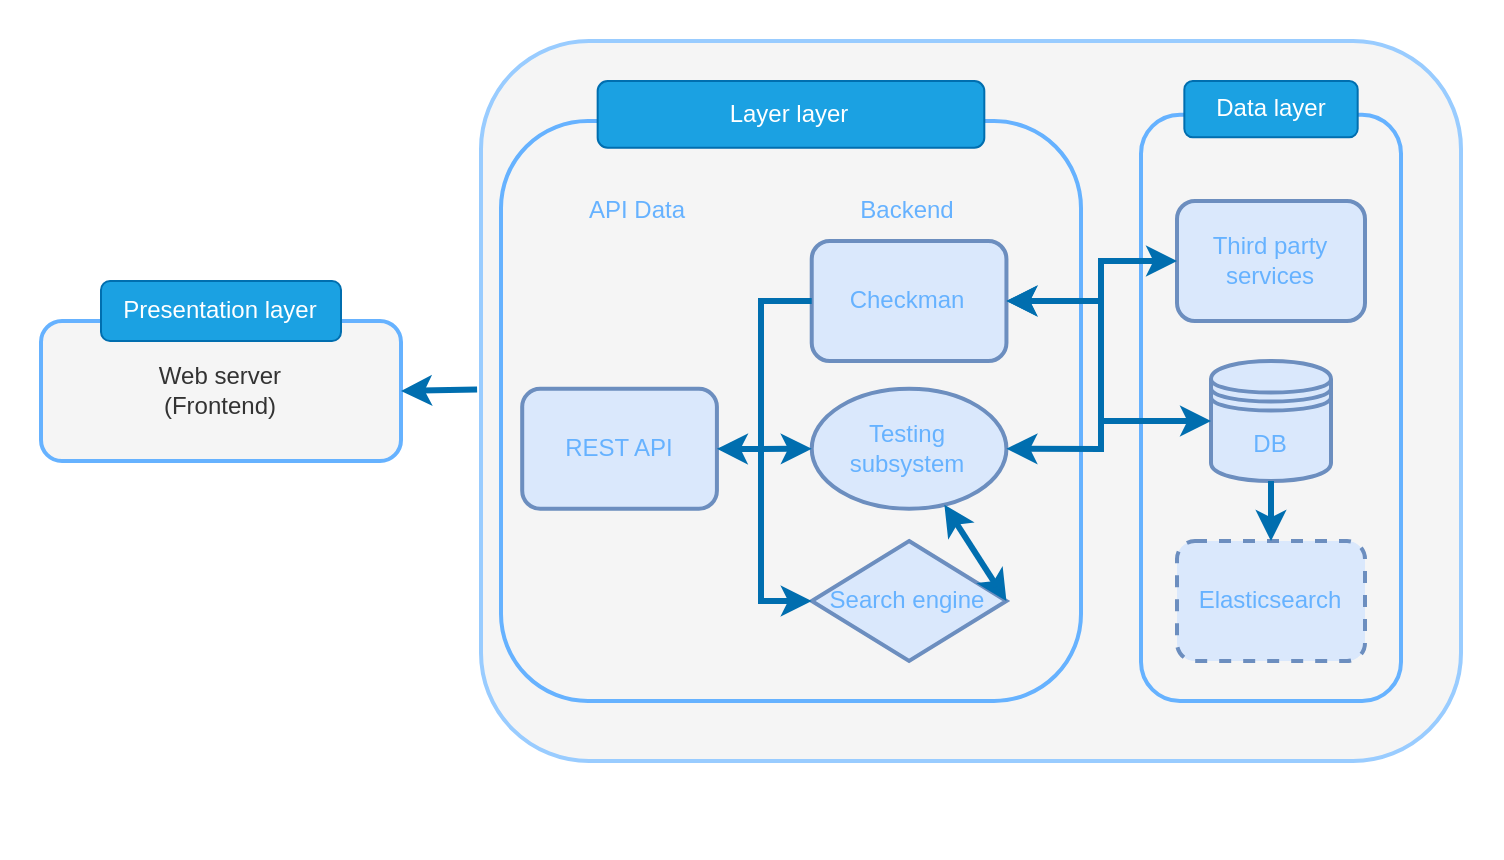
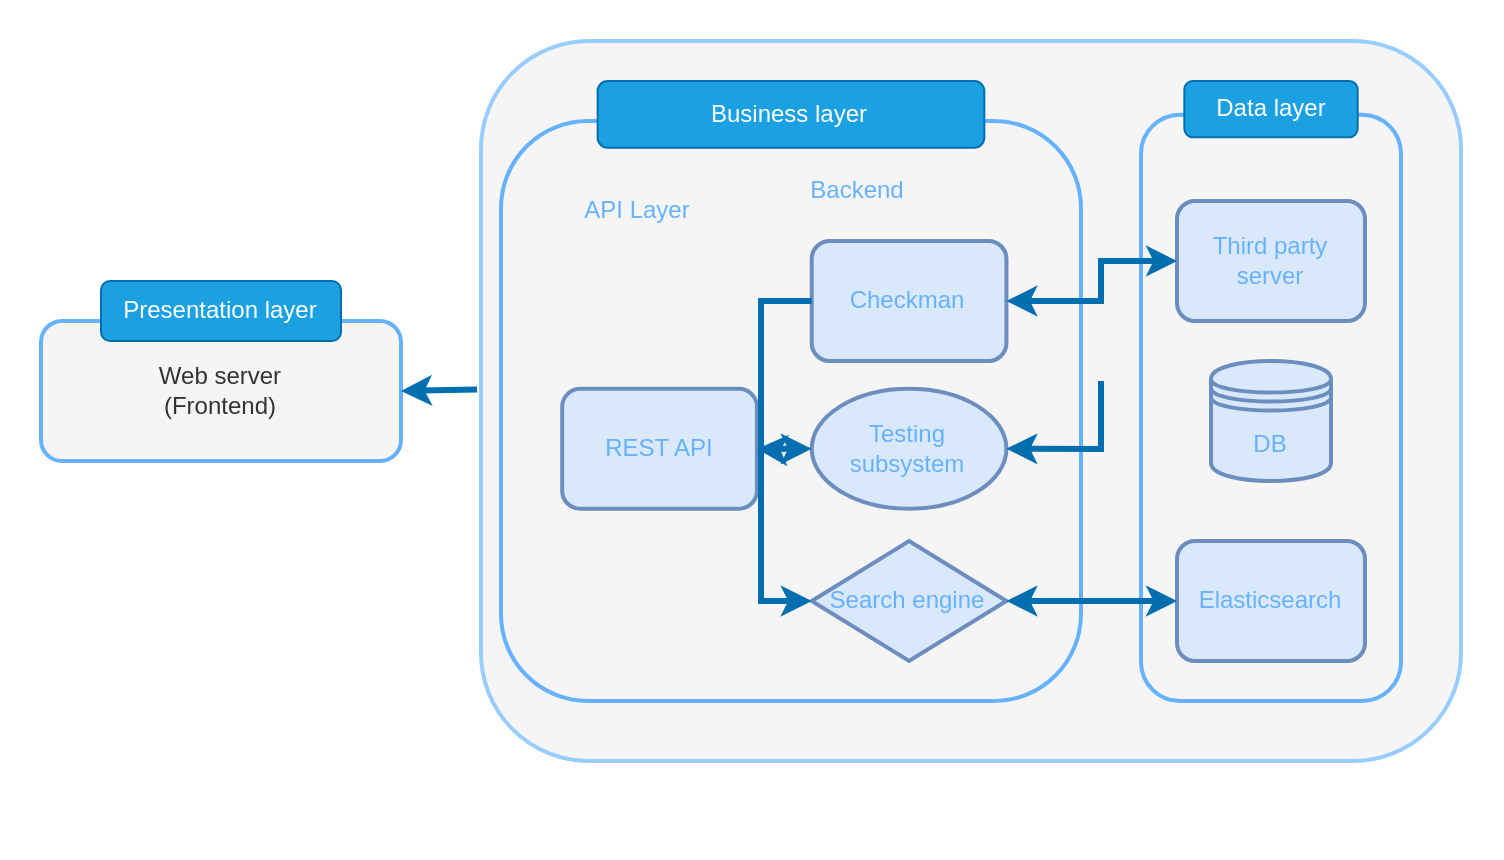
node "Layer layer": label "Layer layer" -> "Business layer"
node "API Data": label "API Data" -> "API Layer"
node "Backend": moved (907, 211) -> (857, 191)
node "Third party services": label "Third party services" -> "Third party server"
edge "Checkman" -- "DB": removed
node "REST API": moved (620, 449) -> (660, 449)
edge "DB" -> "Elasticsearch": removed
edge "Testing subsystem" -- "Search engine": now "Elasticsearch" -- "Search engine"
node "Elasticsearch": style dashed -> solid
